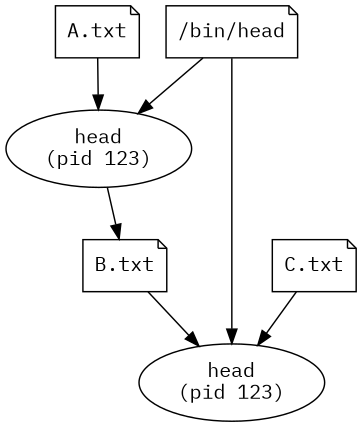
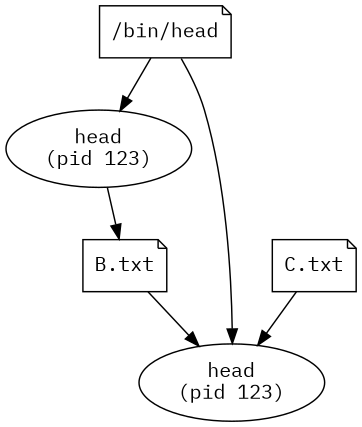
node "A.txt": removed
